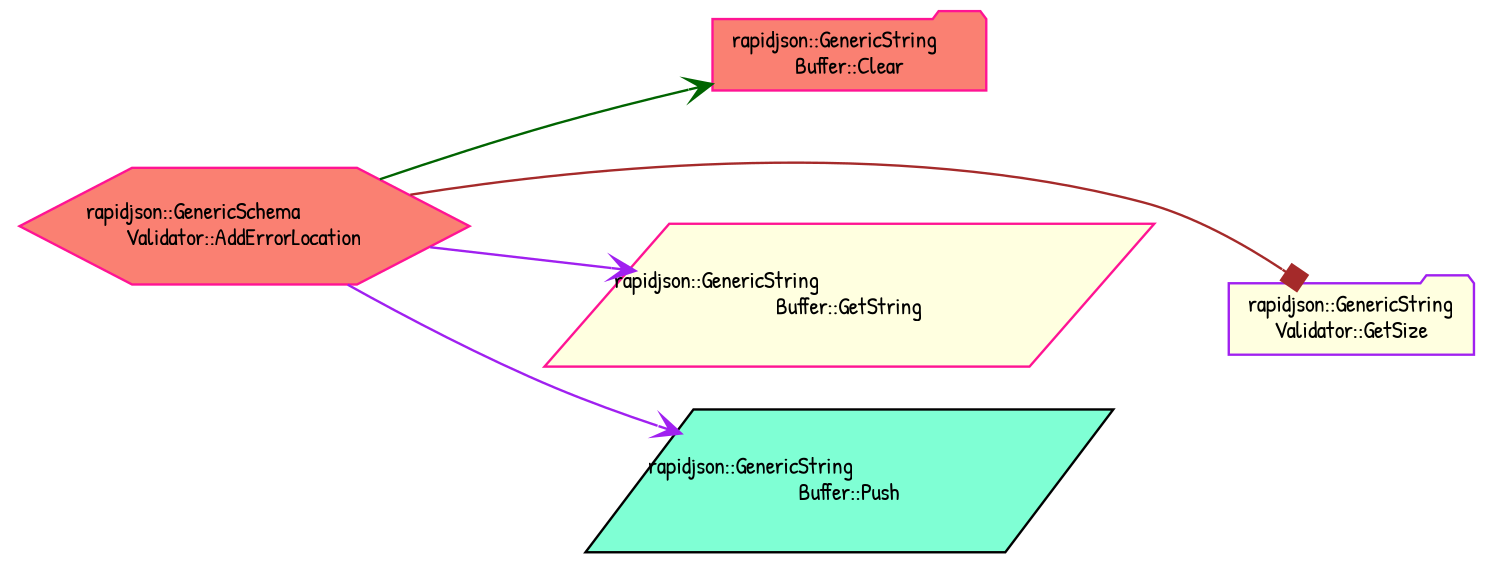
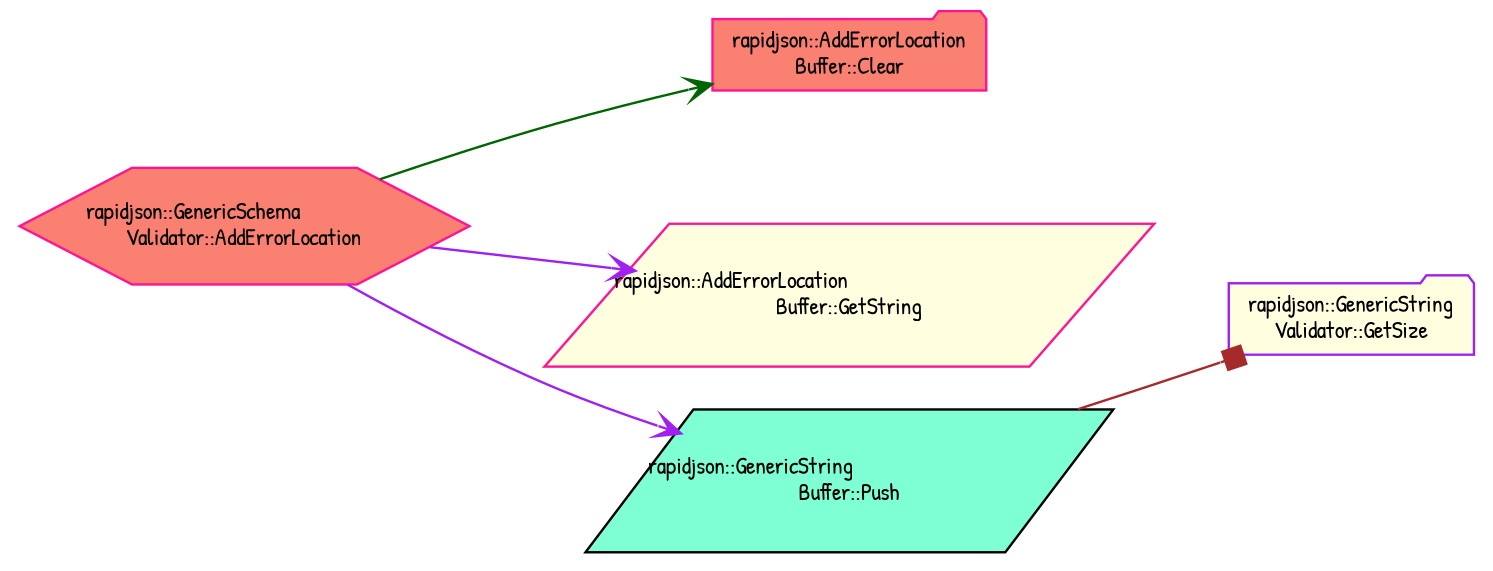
node "rapidjson::GenericString Buffer::Clear": label "rapidjson::GenericString Buffer::Clear" -> "rapidjson::AddErrorLocation Buffer::Clear"
edge "rapidjson::GenericSchema Validator::AddErrorLocation" -> "rapidjson::GenericString Validator::GetSize": now "rapidjson::GenericString Buffer::Push" -> "rapidjson::GenericString Validator::GetSize"
node "rapidjson::GenericString Buffer::GetString": label "rapidjson::GenericString Buffer::GetString" -> "rapidjson::AddErrorLocation Buffer::GetString"
